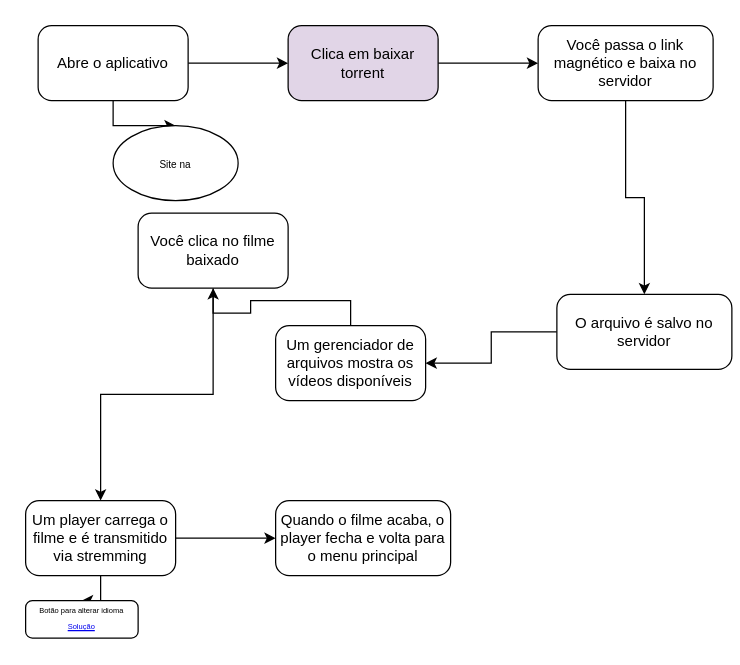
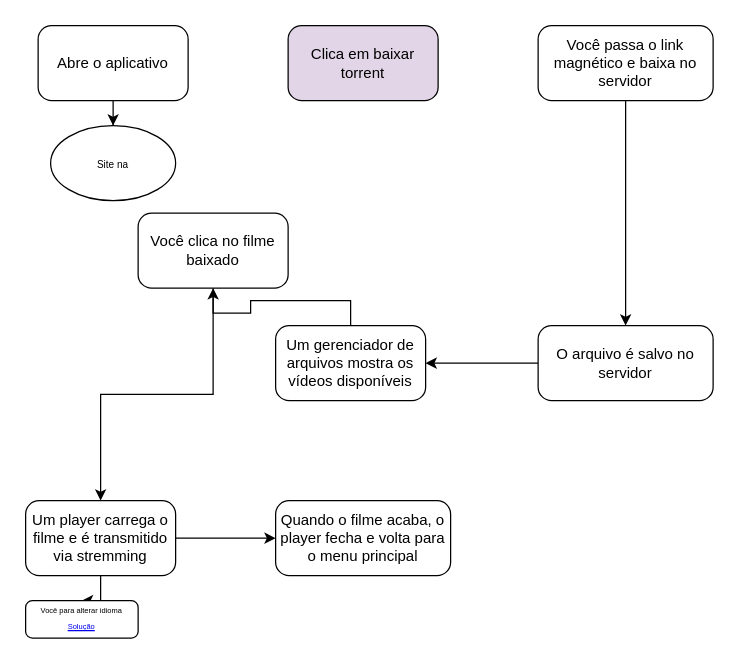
edge "Abre o aplicativo" -> "Clica em baixar torrent": removed
edge "Clica em baixar torrent" -> "Você passa o link magnético e baixa no servidor": removed
node "Site na": moved (176, 163) -> (113, 163)
node "O arquivo é salvo no servidor": moved (644, 332) -> (626, 363)
node "Botão para alterar idioma Solução": label "Botão para alterar idioma Solução" -> "Você para alterar idioma Solução"
